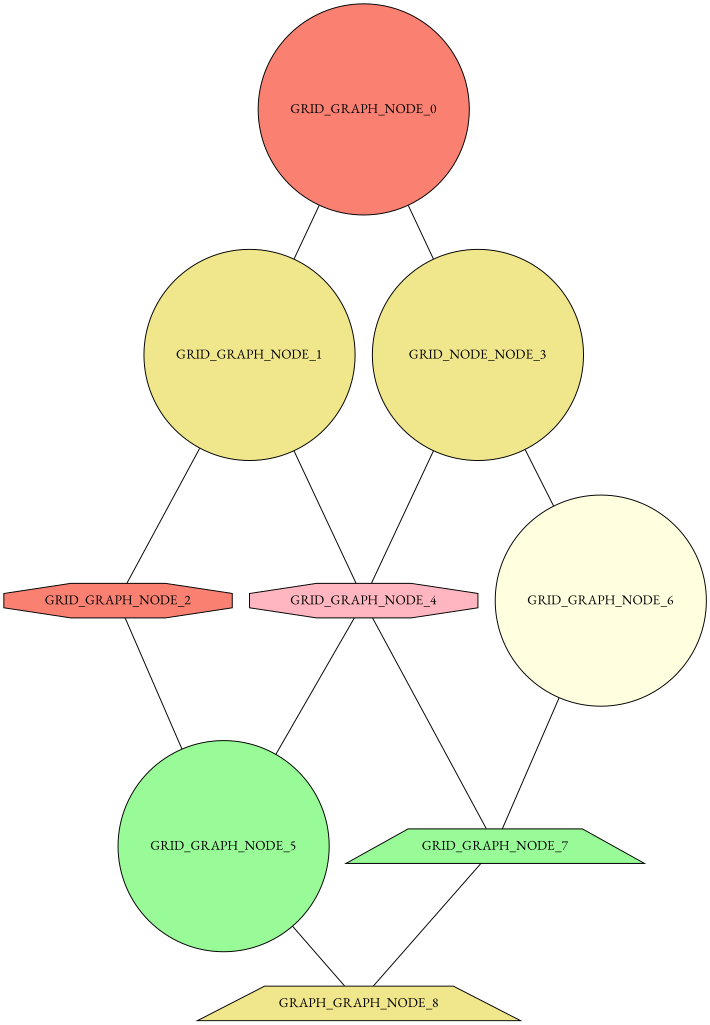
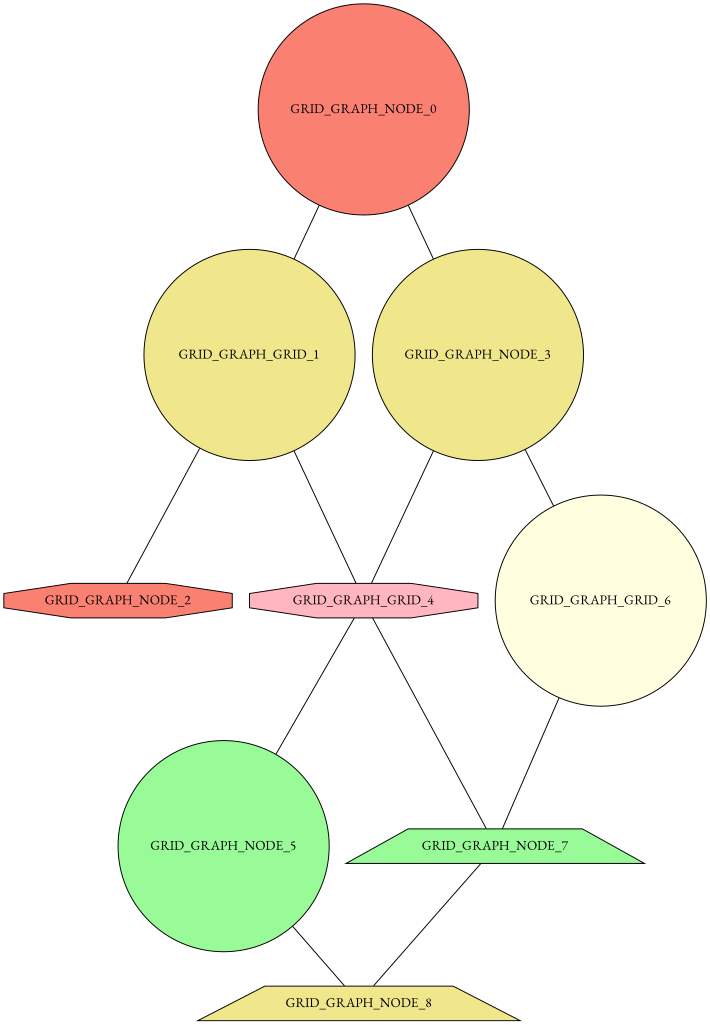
node "GRID_GRAPH_NODE_1": label "GRID_GRAPH_NODE_1" -> "GRID_GRAPH_GRID_1"
node "GRID_NODE_NODE_3": label "GRID_NODE_NODE_3" -> "GRID_GRAPH_NODE_3"
node "GRID_GRAPH_NODE_4": label "GRID_GRAPH_NODE_4" -> "GRID_GRAPH_GRID_4"
node "GRID_GRAPH_NODE_6": label "GRID_GRAPH_NODE_6" -> "GRID_GRAPH_GRID_6"
edge "GRID_GRAPH_NODE_2" -- "GRID_GRAPH_NODE_5": removed
node "GRAPH_GRAPH_NODE_8": label "GRAPH_GRAPH_NODE_8" -> "GRID_GRAPH_NODE_8"
